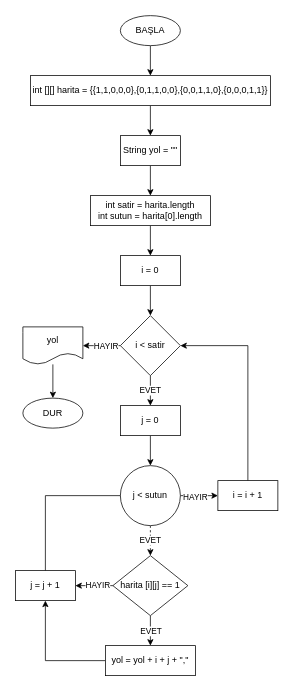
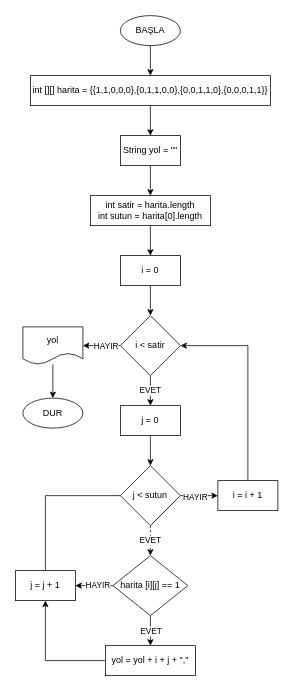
node "j < sutun": shape ellipse -> diamond
